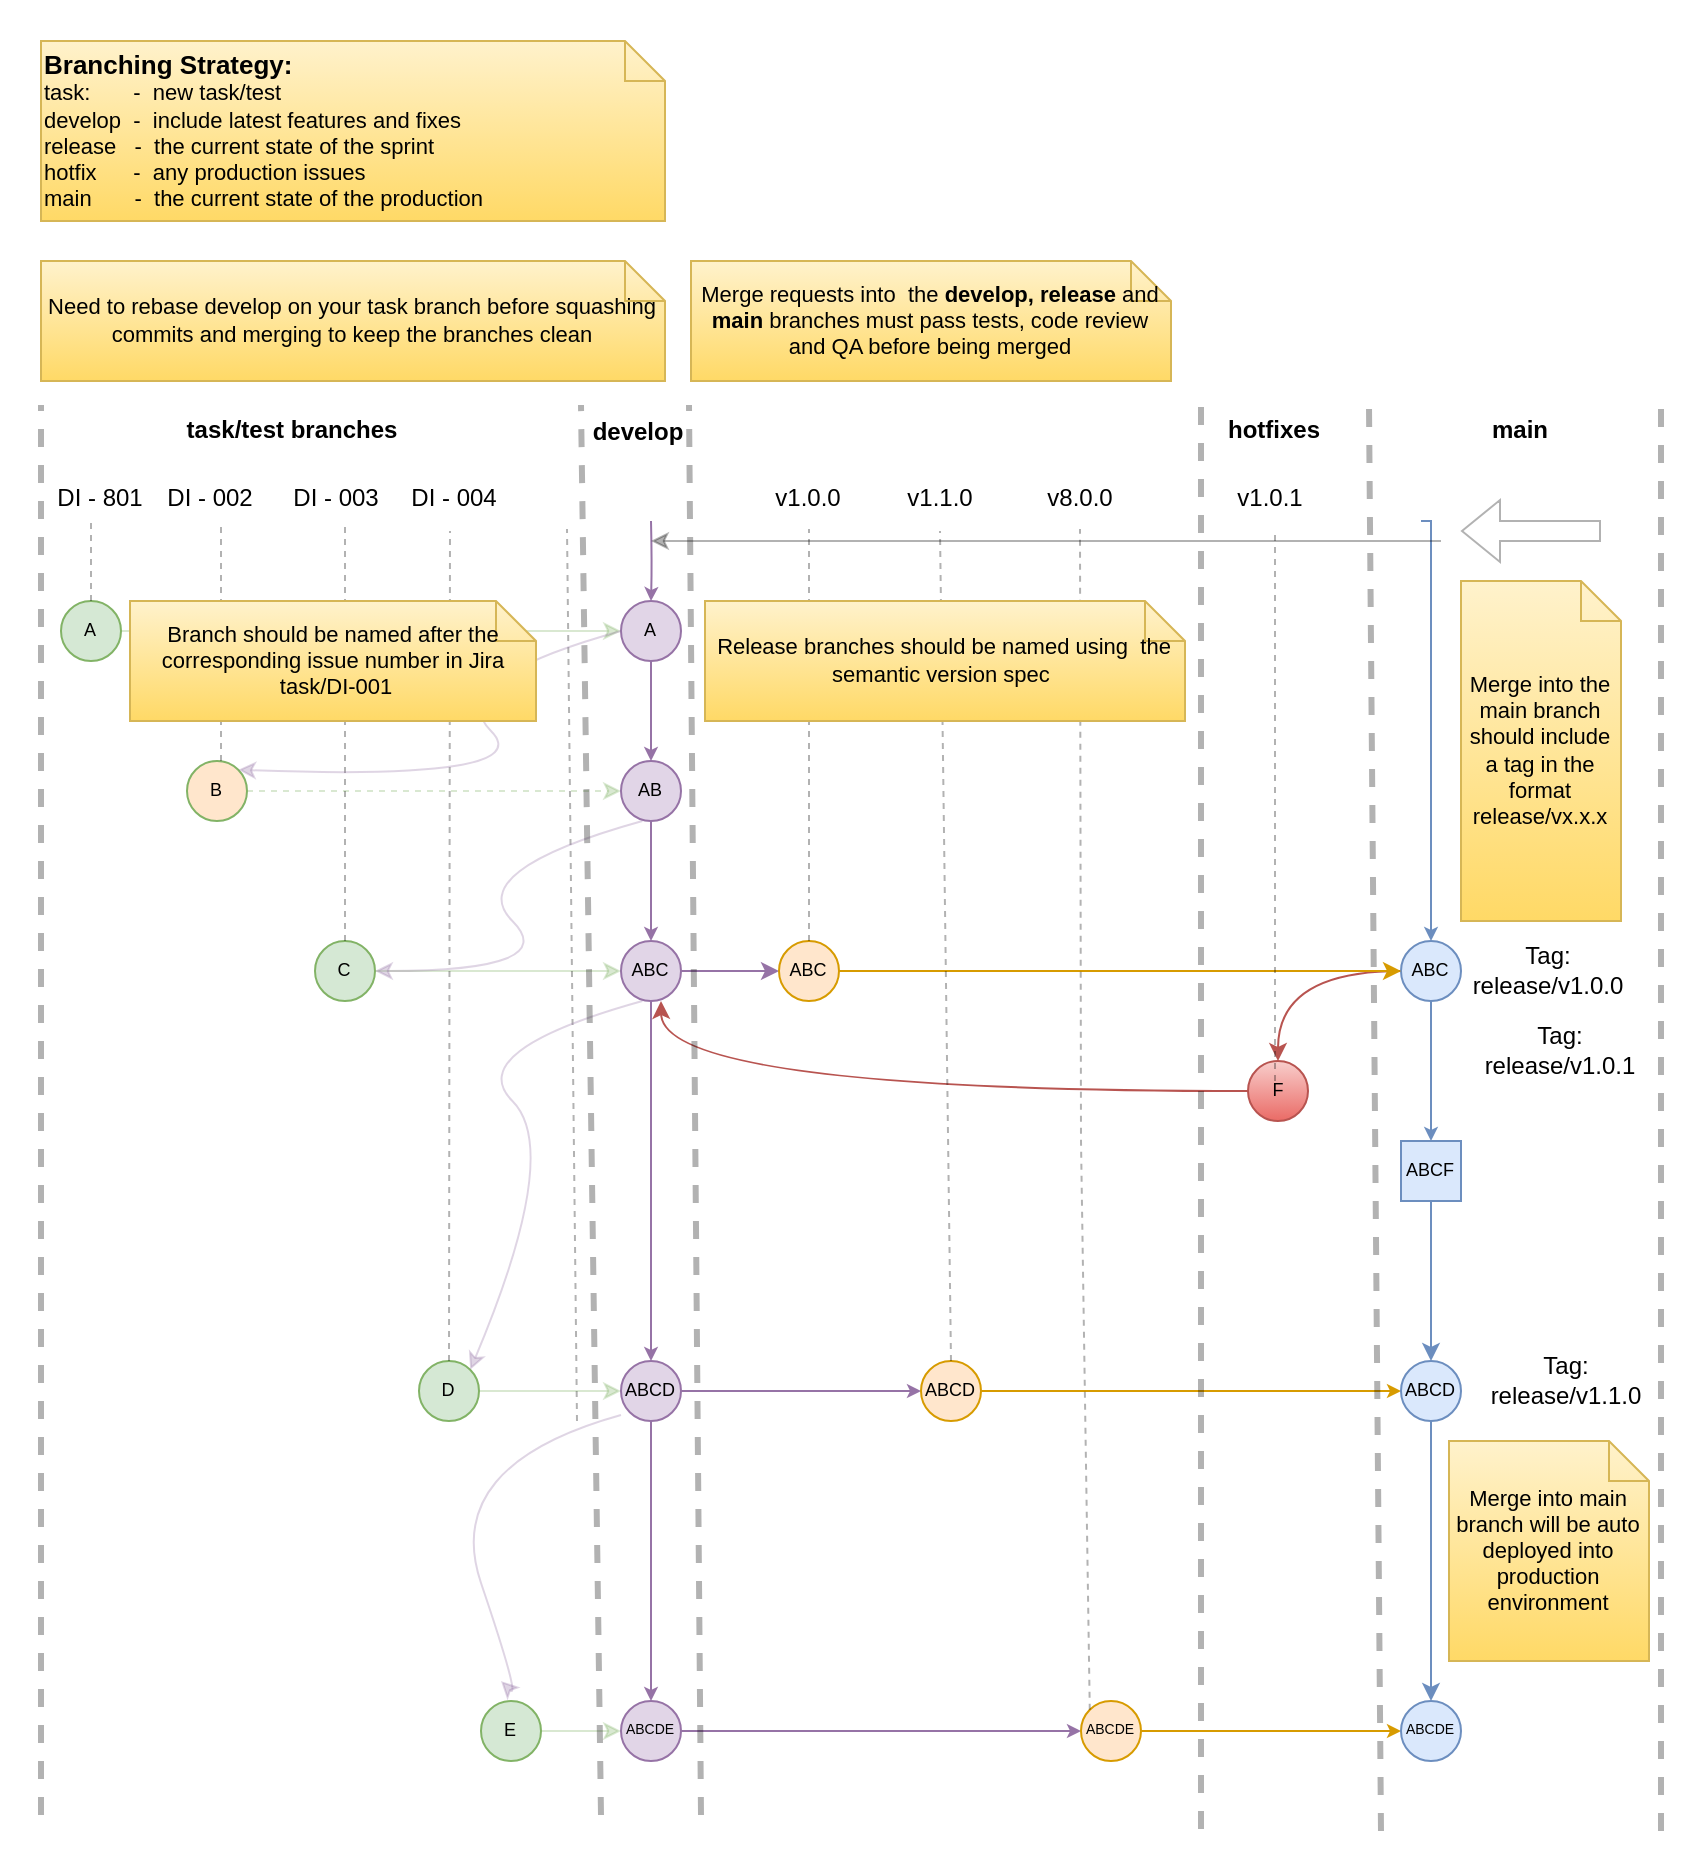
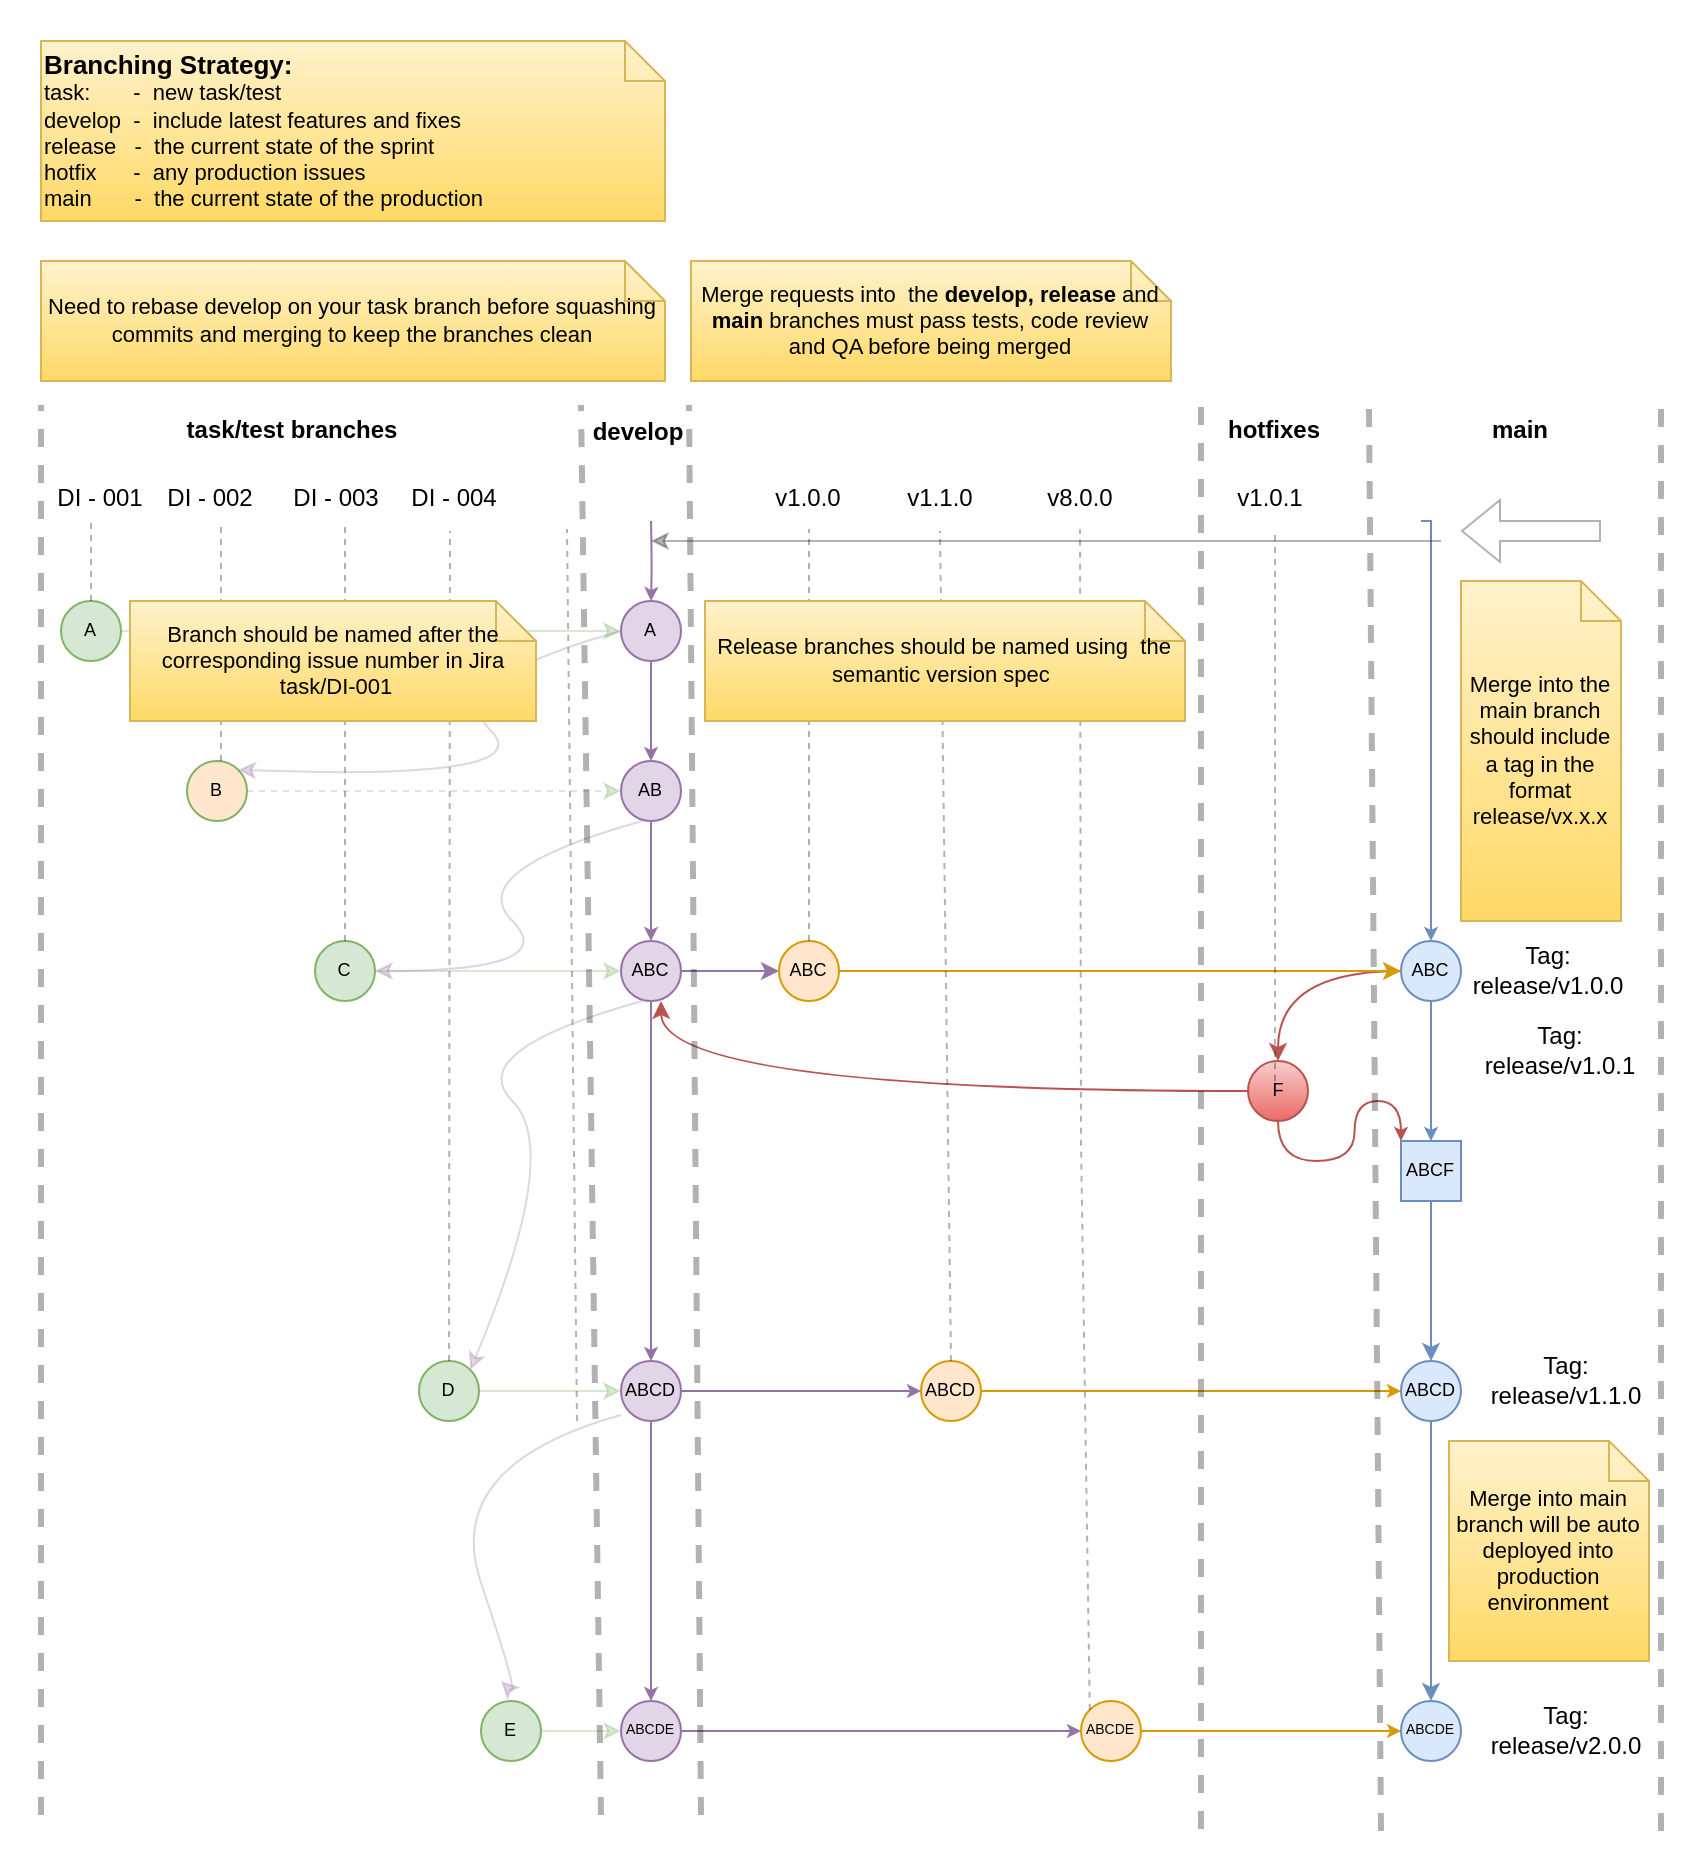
node "DI - 801": label "DI - 801" -> "DI - 001"
edge "F" -> "ABCF": added
node "Tag: release/v2.0.0": added
